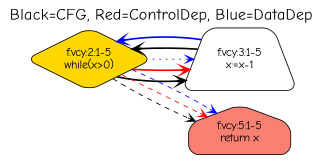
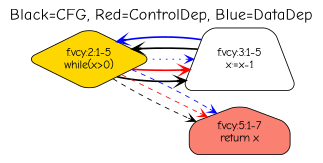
node "f.vcy:5:1-5 return x": label "f.vcy:5:1-5 return x" -> "f.vcy:5:1-7 return x"
